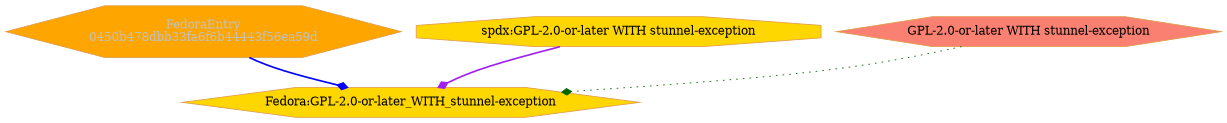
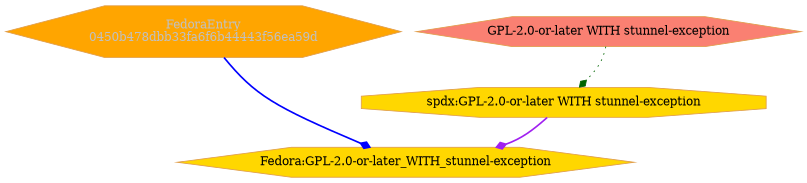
edge "GPL-2.0-or-later WITH stunnel-exception" -> "Fedora:GPL-2.0-or-later_WITH_stunnel-exception": now "GPL-2.0-or-later WITH stunnel-exception" -> "spdx:GPL-2.0-or-later WITH stunnel-exception"
